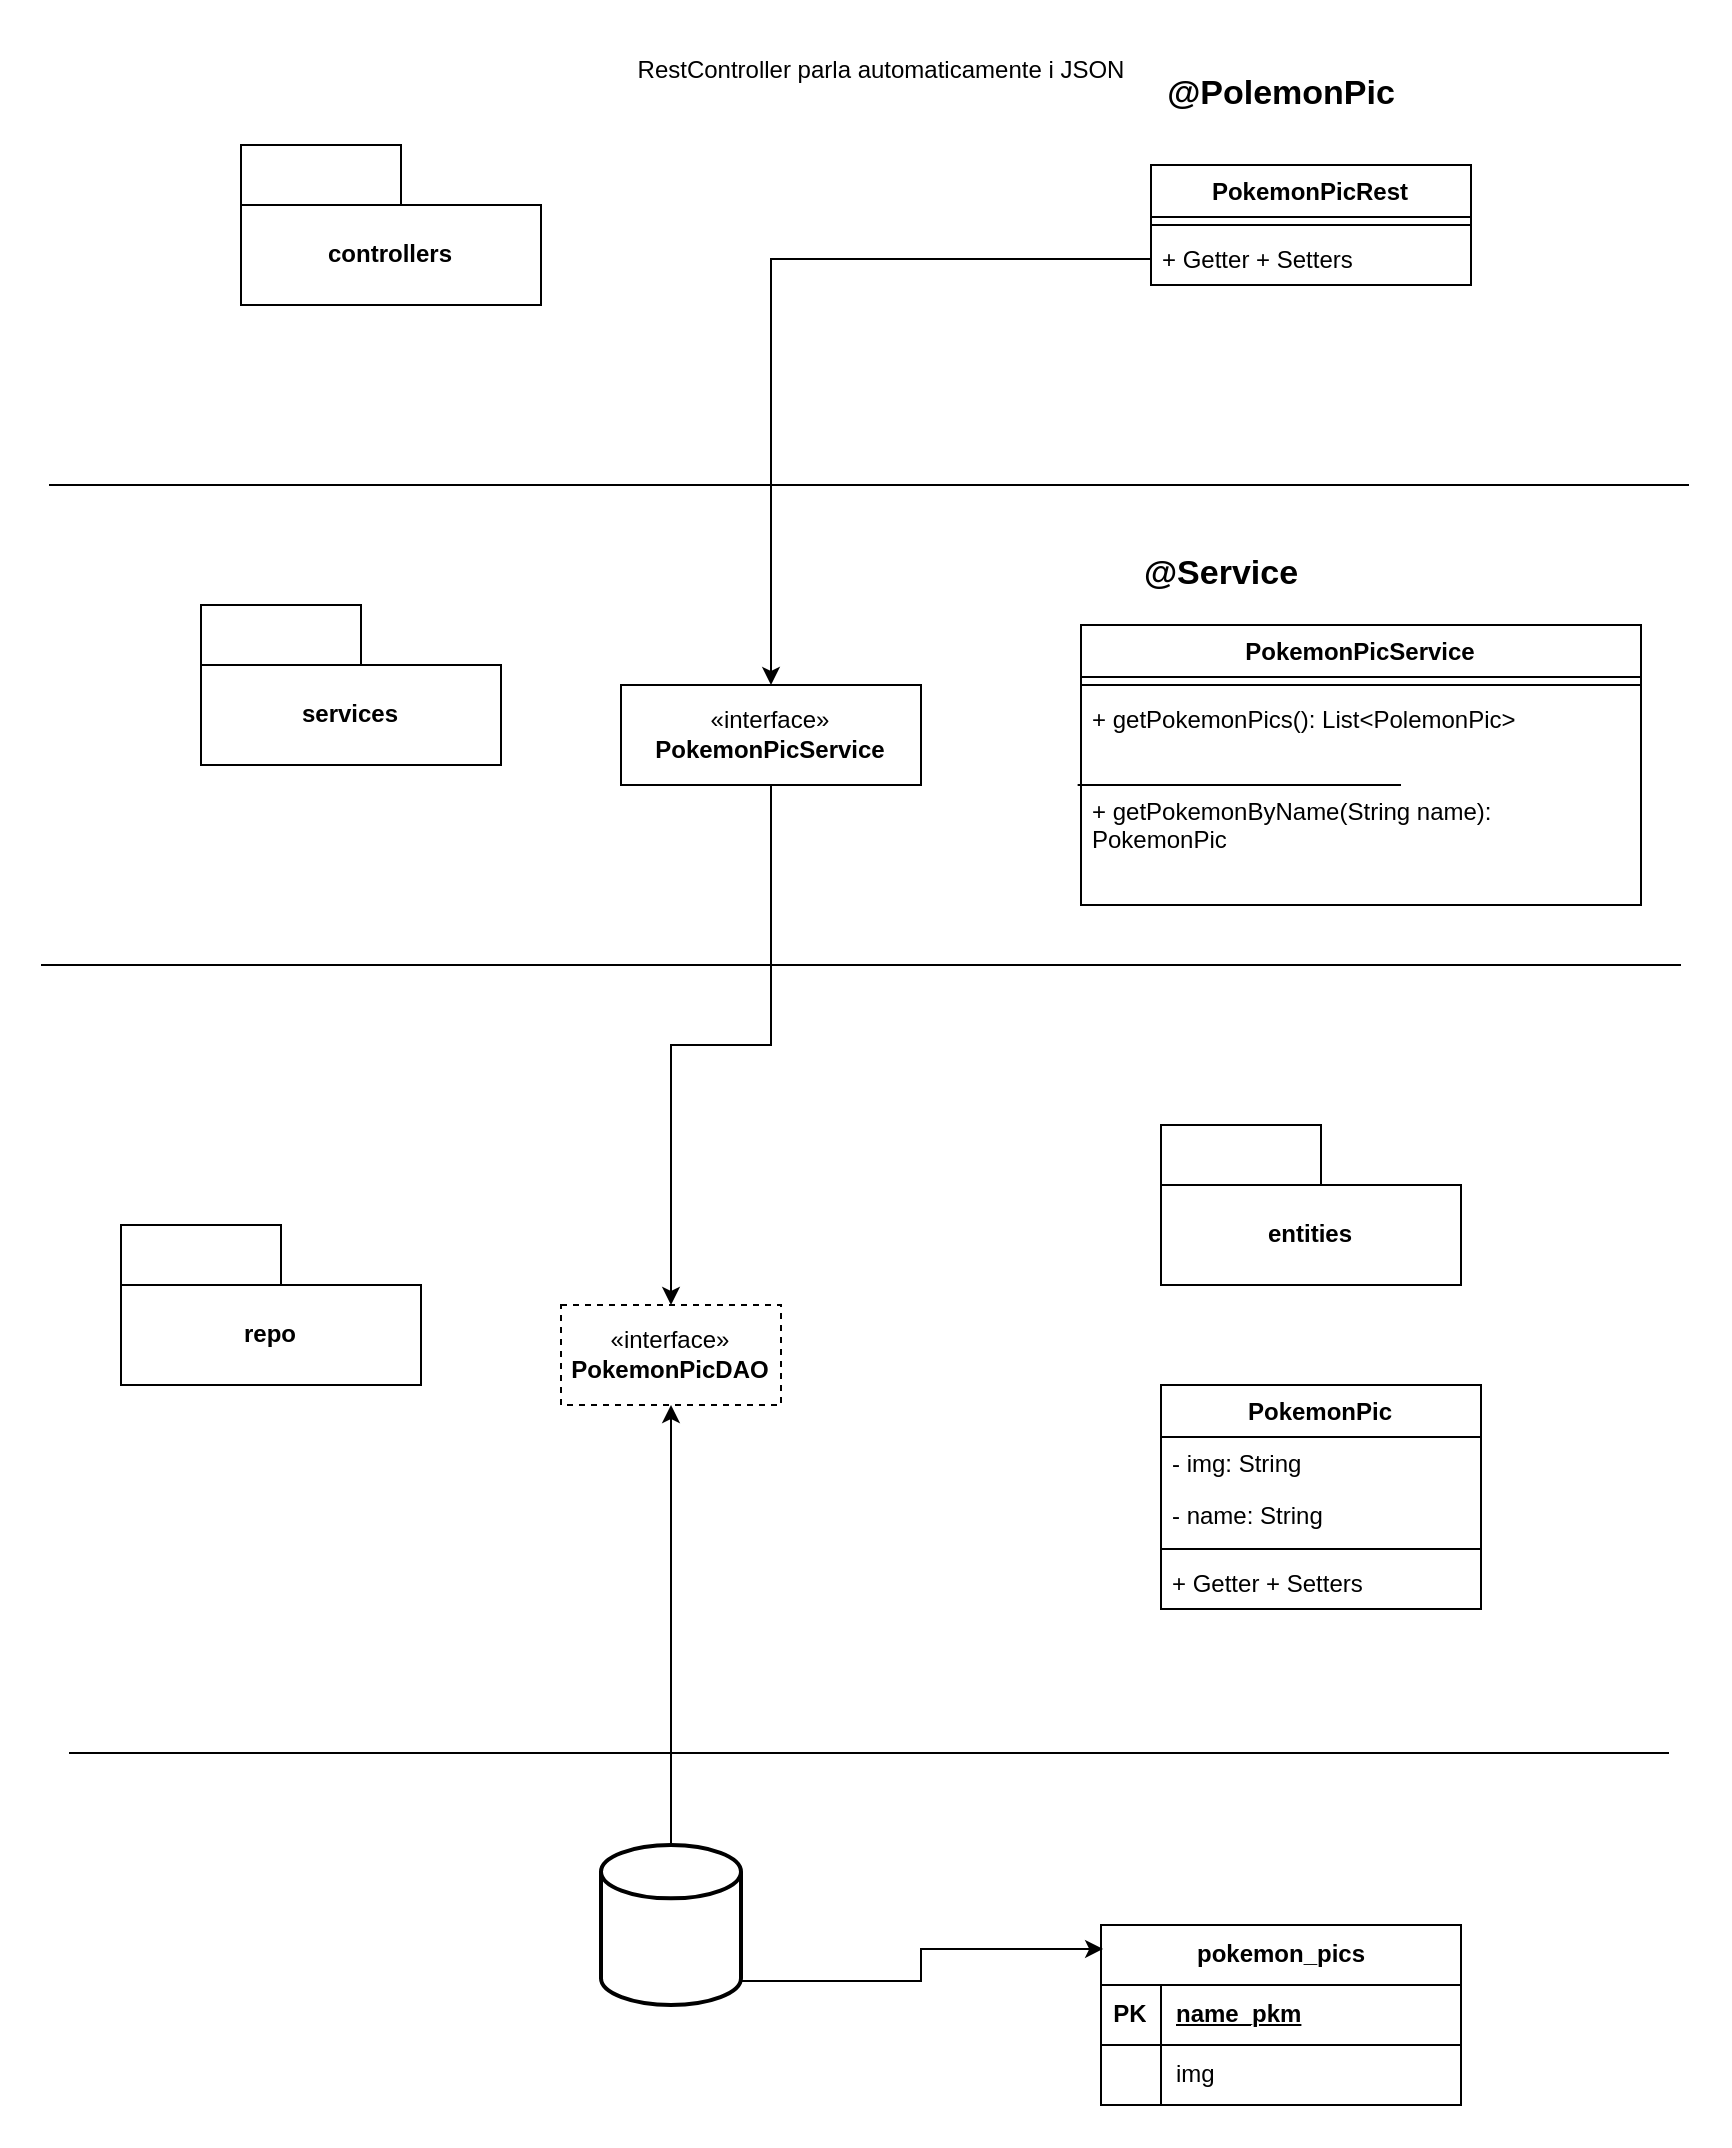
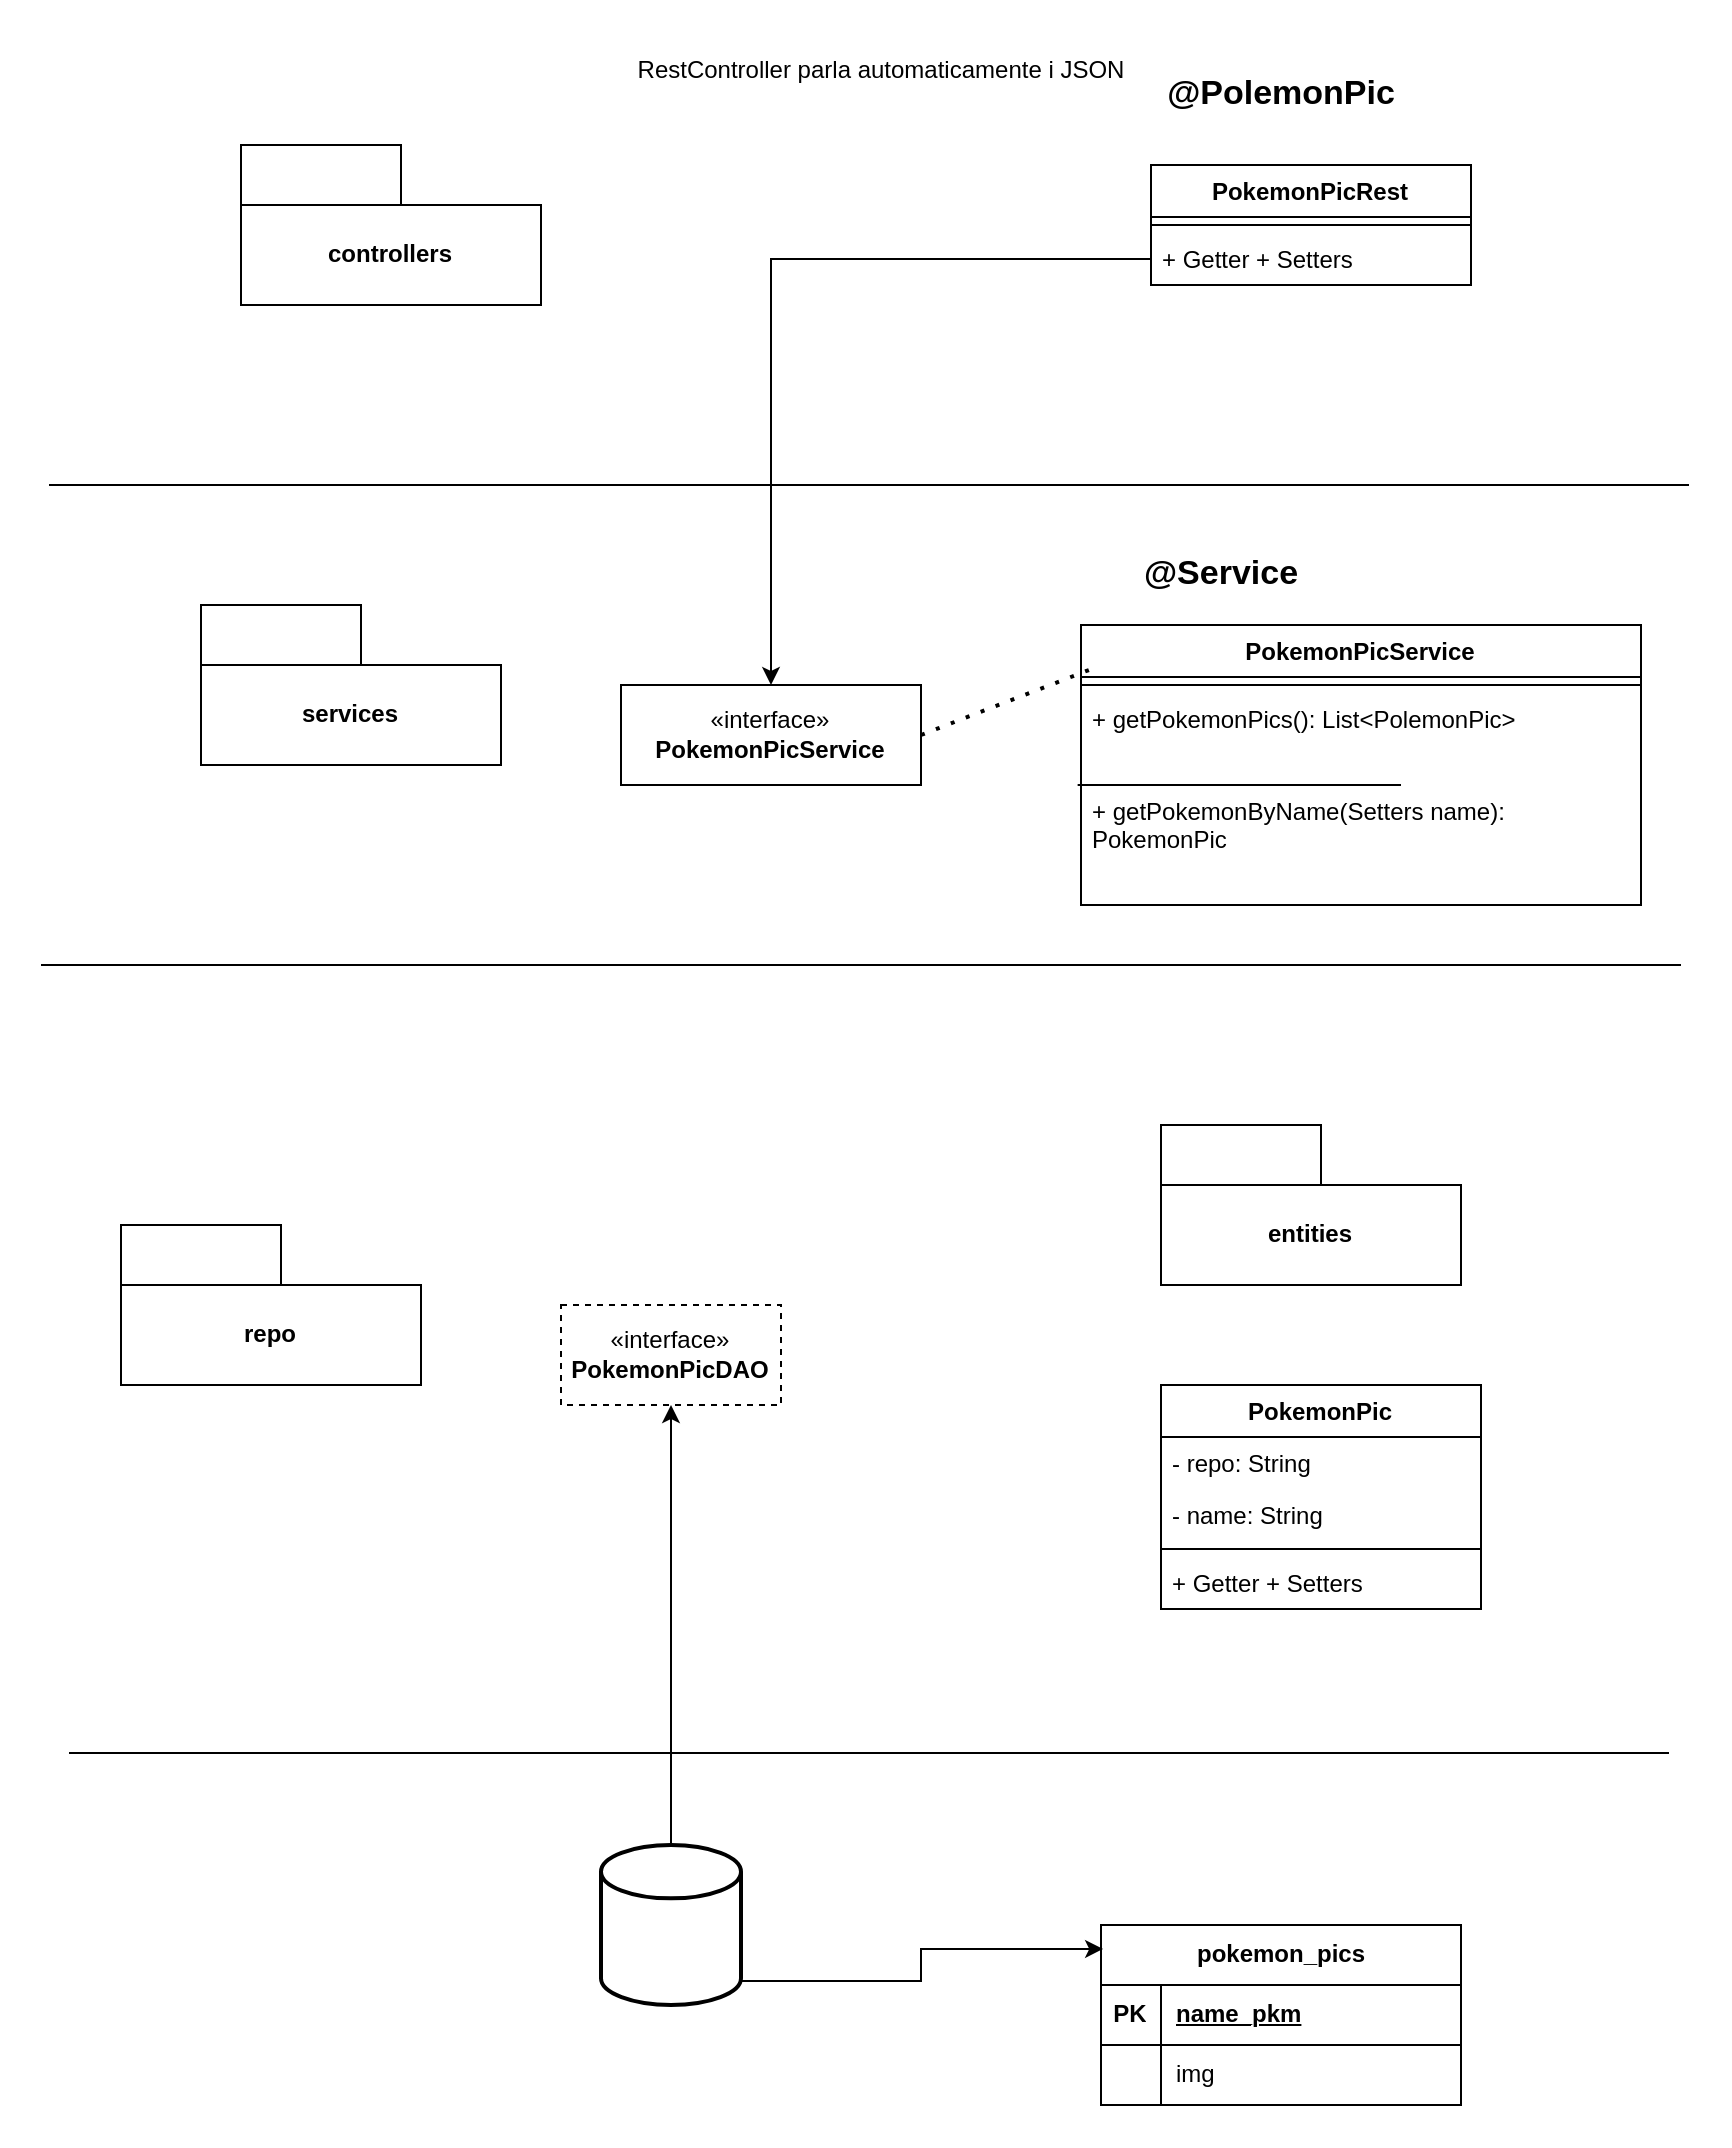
edge "«interface» PokemonPicService" -- "PokemonPicService": added
node "+ getPokemonByName(String name): PokemonPic": label "+ getPokemonByName(String name): PokemonPic" -> "+ getPokemonByName(Setters name): PokemonPic"
edge "«interface» PokemonPicService" -> "«interface» PokemonPicDAO": removed
node "- img: String": label "- img: String" -> "- repo: String"
